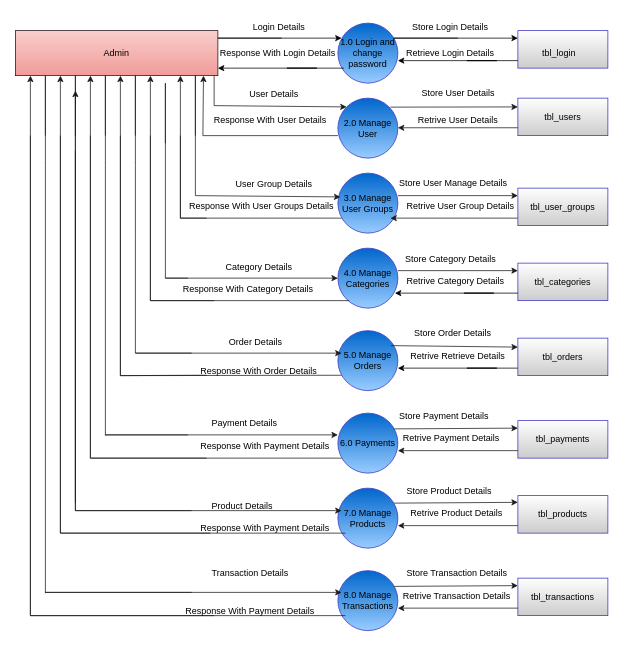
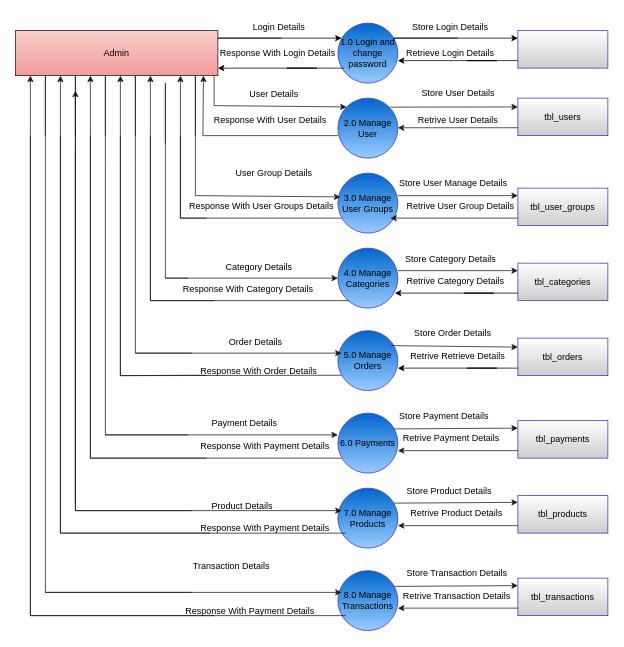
node "tbl_login": removed
node "User Group Details": moved (274, 184) -> (274, 173)
node "Transaction Details": moved (263, 578) -> (244, 570)
